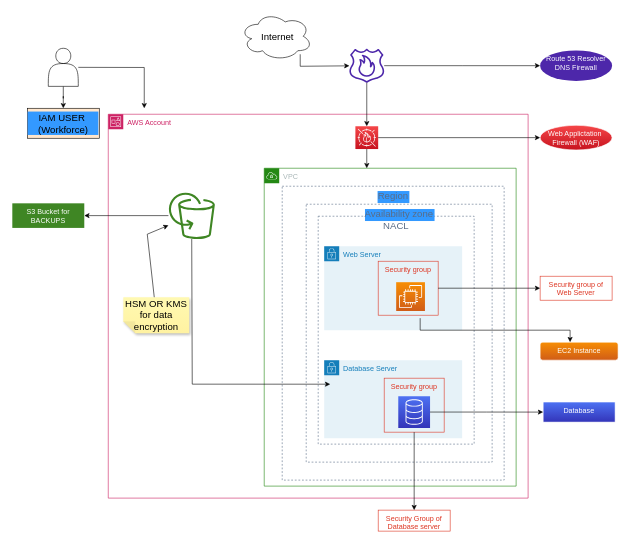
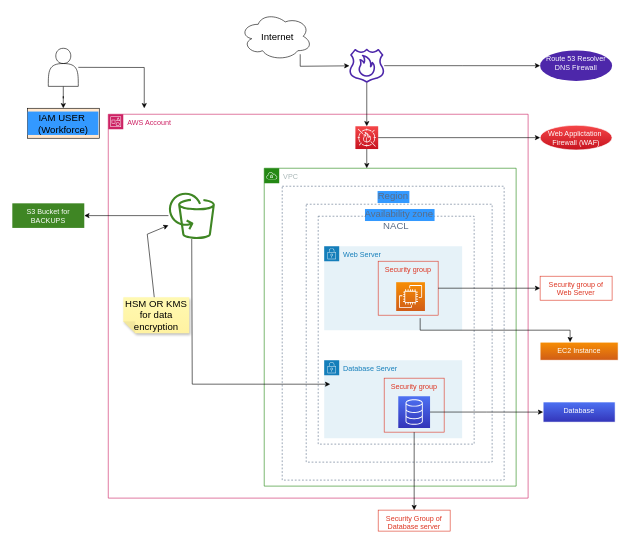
node "EC2 Instance": shape rounded rectangle -> rectangle
